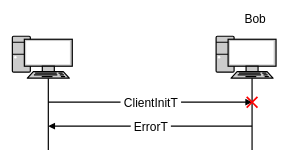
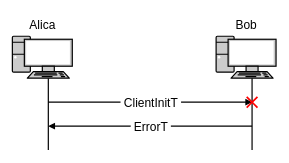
node "Bob": moved (255, 18) -> (246, 24)
node "Alica": added
